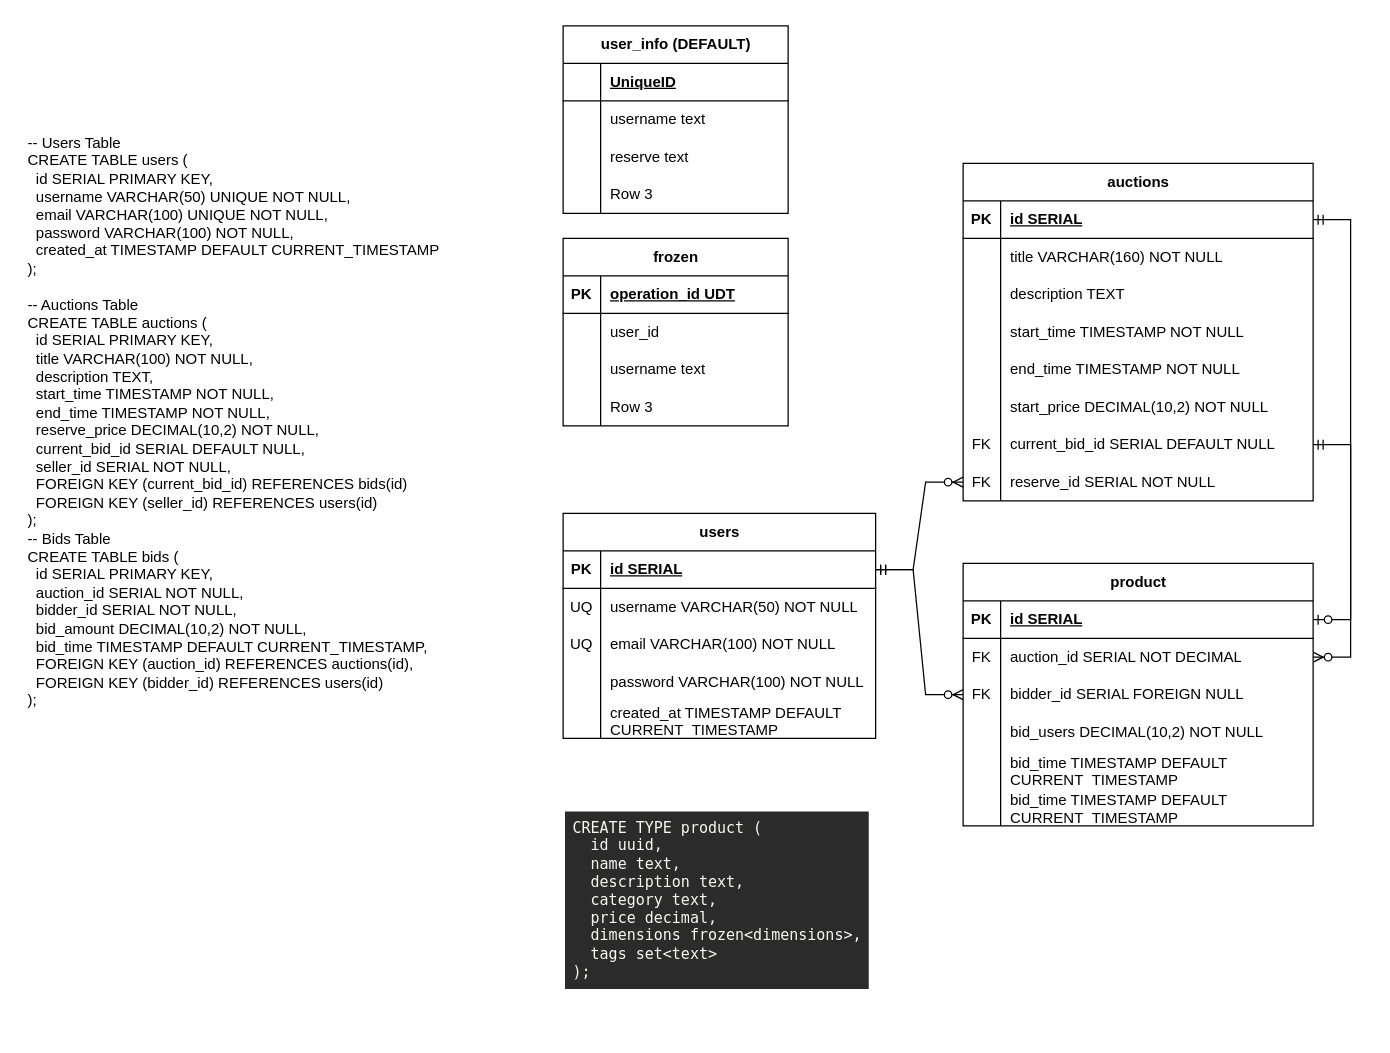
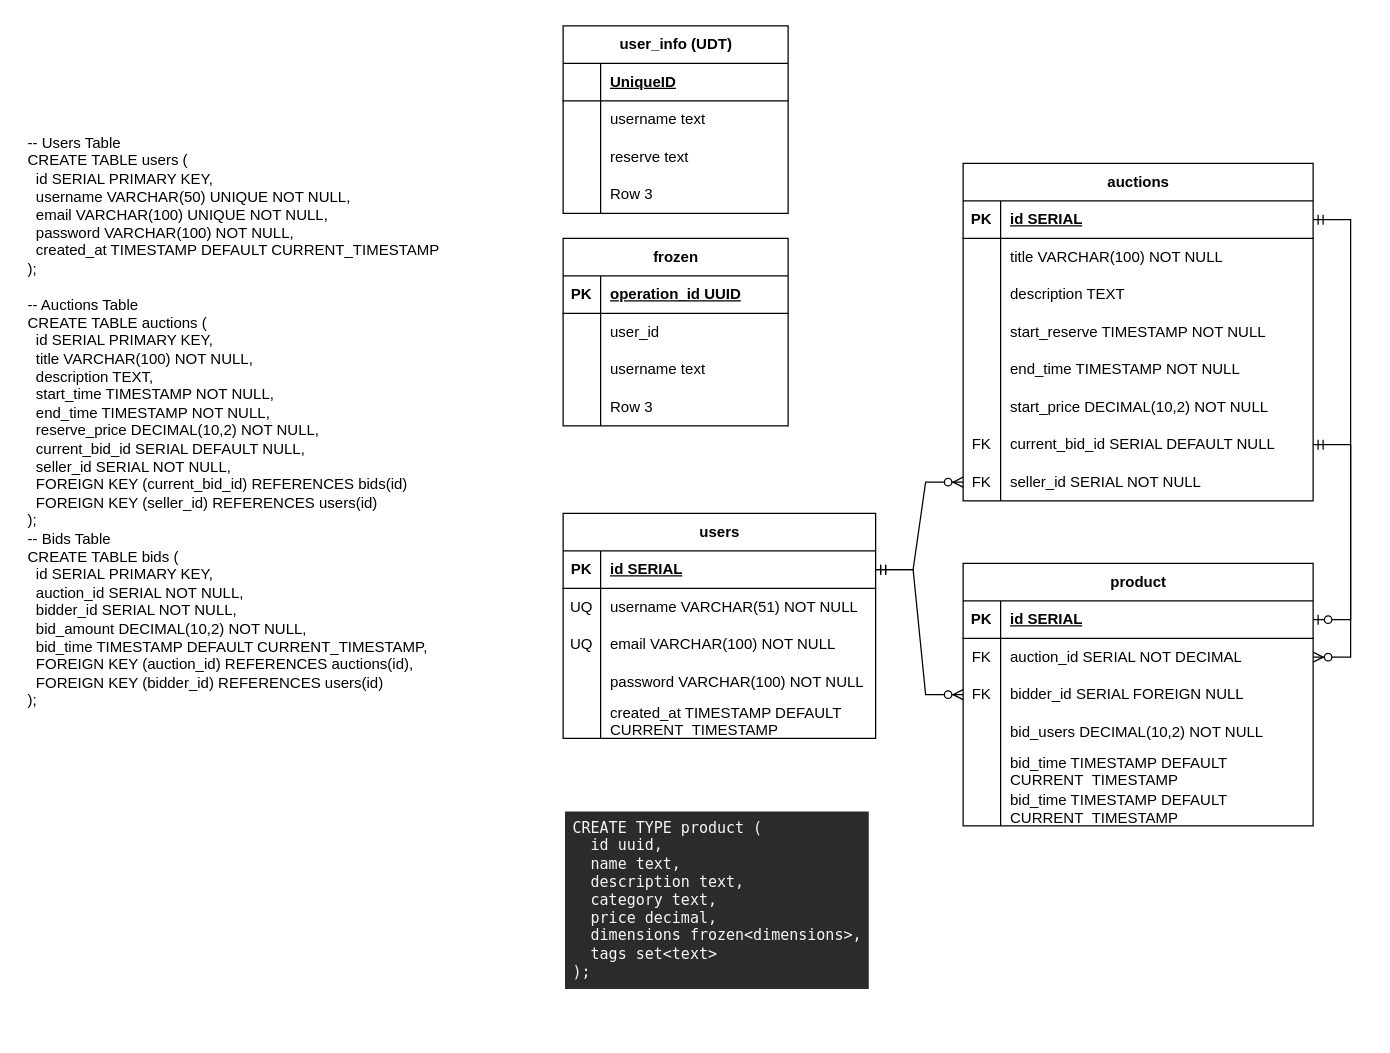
node "user_info (DEFAULT)": label "user_info (DEFAULT)" -> "user_info (UDT)"
node "title VARCHAR(160) NOT NULL": label "title VARCHAR(160) NOT NULL" -> "title VARCHAR(100) NOT NULL"
node "operation_id UDT": label "operation_id UDT" -> "operation_id UUID"
node "start_time TIMESTAMP NOT NULL": label "start_time TIMESTAMP NOT NULL" -> "start_reserve TIMESTAMP NOT NULL"
node "reserve_id SERIAL NOT NULL": label "reserve_id SERIAL NOT NULL" -> "seller_id SERIAL NOT NULL"
node "username VARCHAR(50) NOT NULL": label "username VARCHAR(50) NOT NULL" -> "username VARCHAR(51) NOT NULL"
